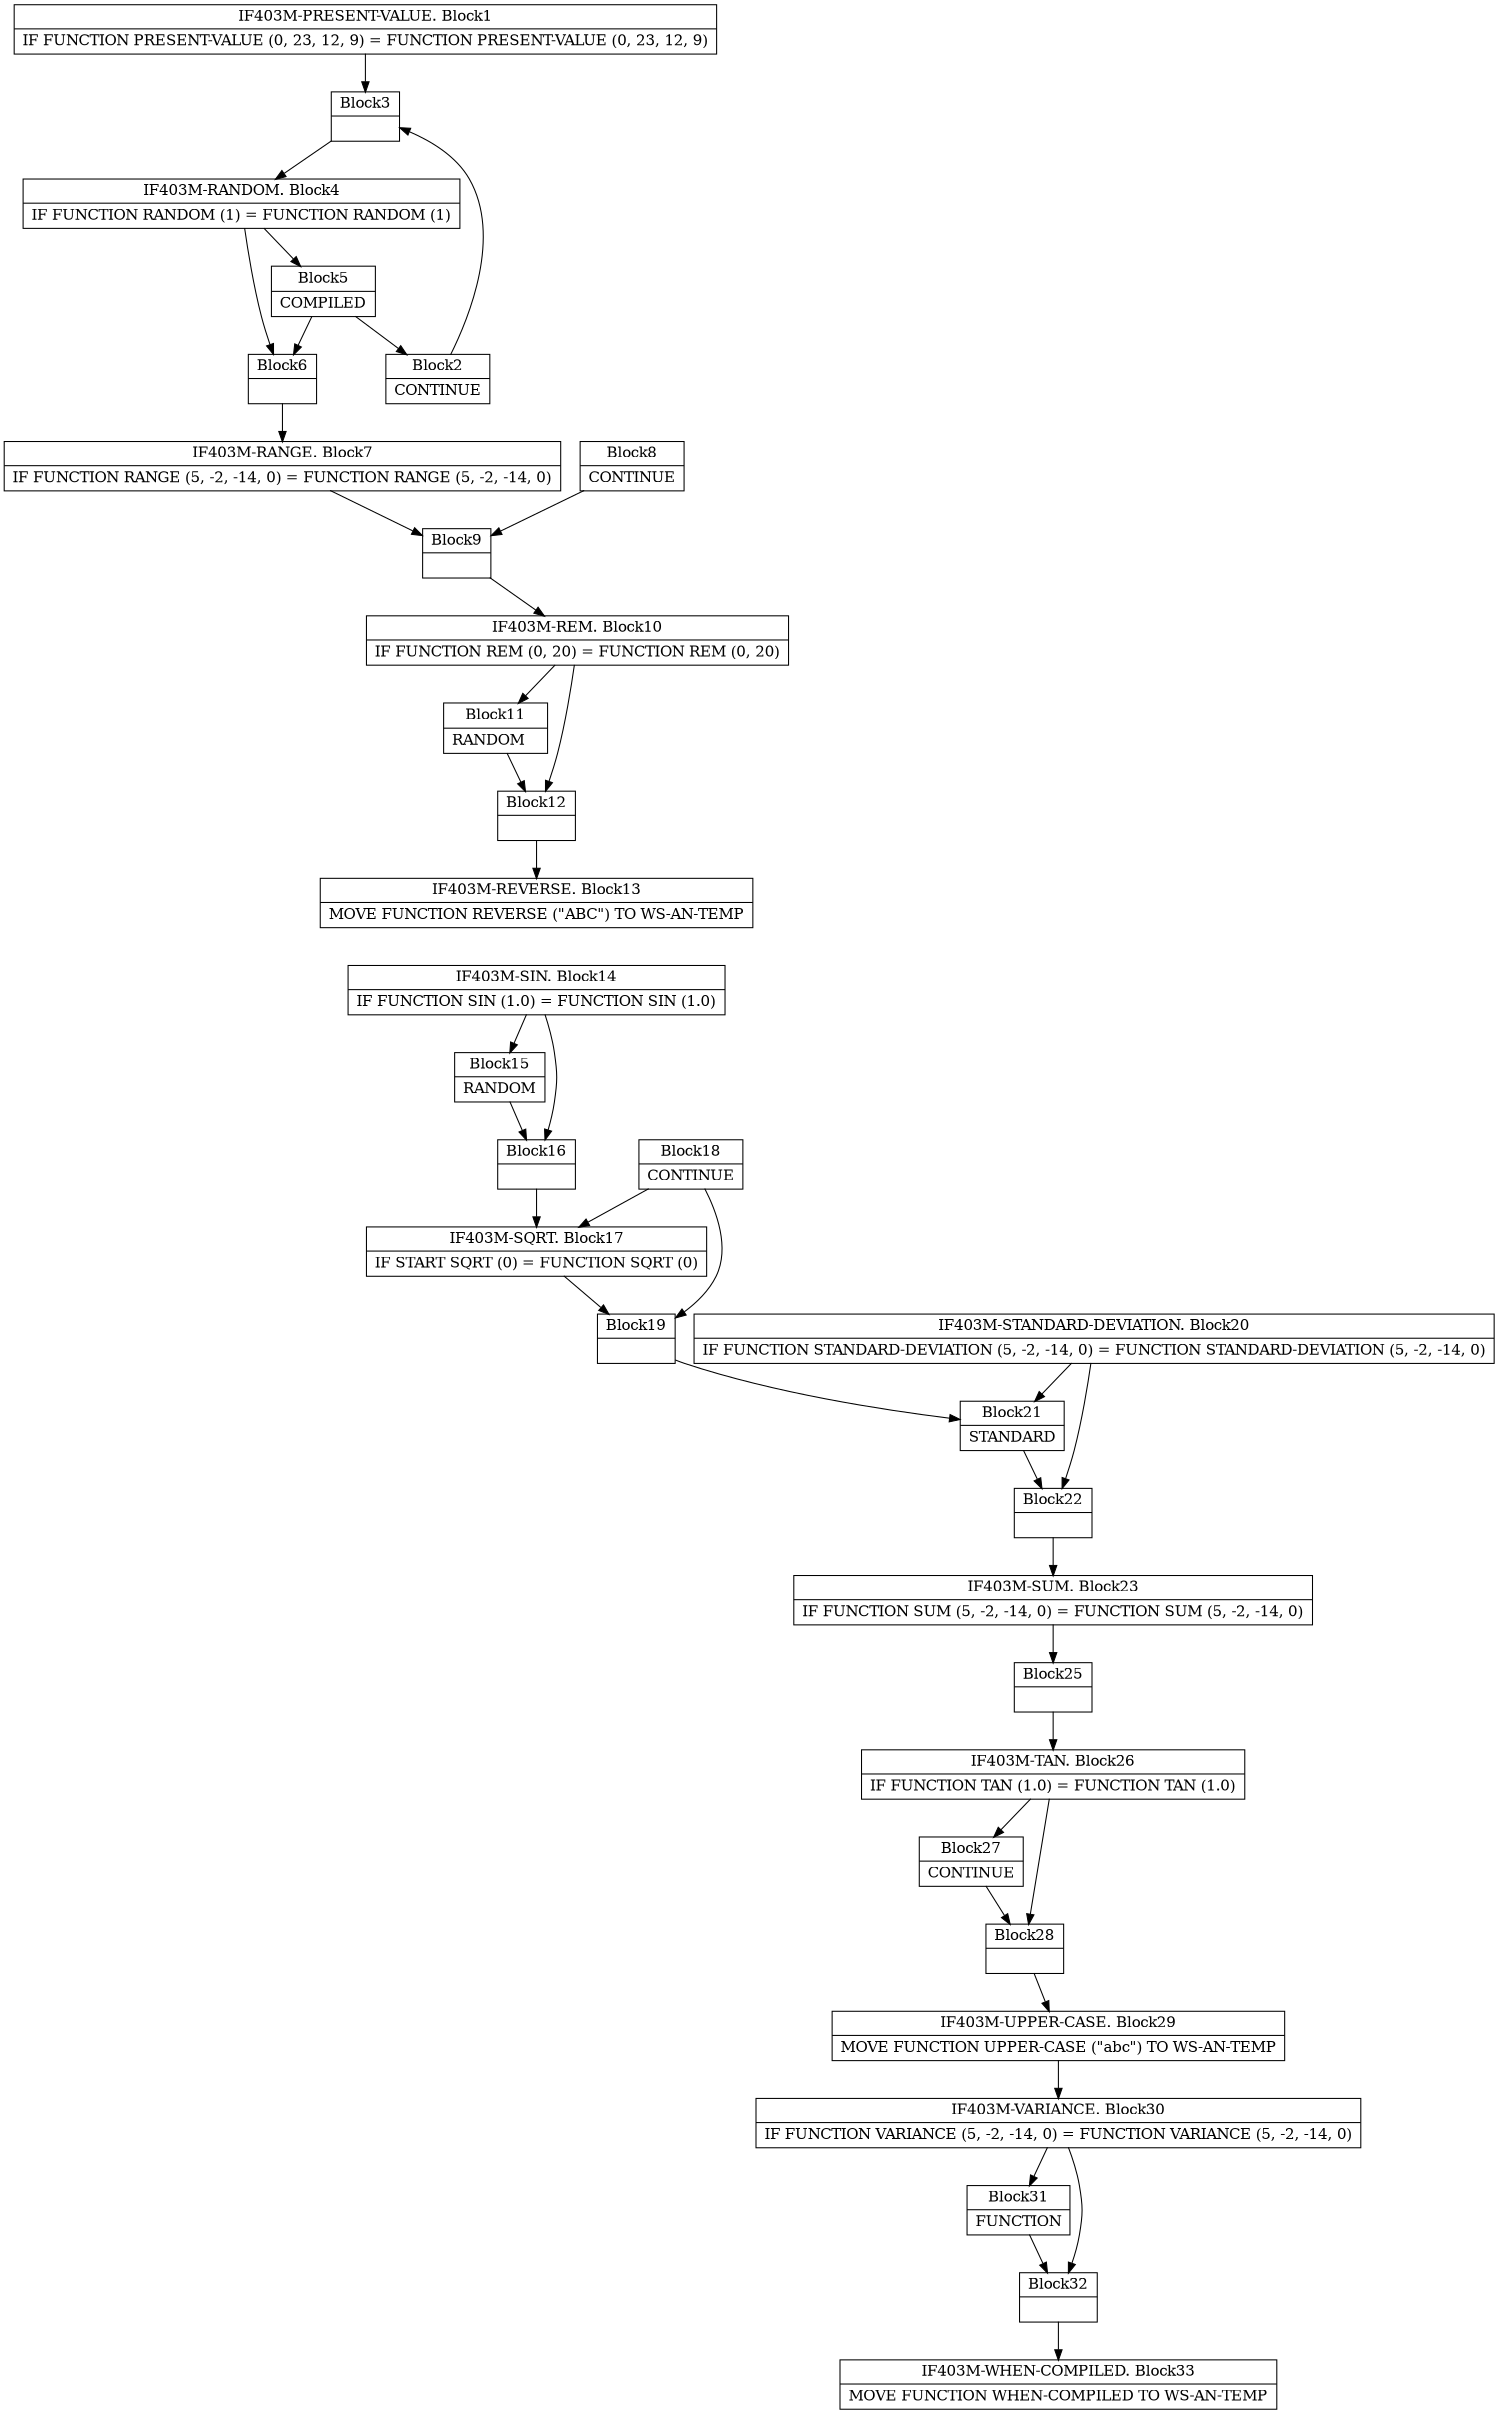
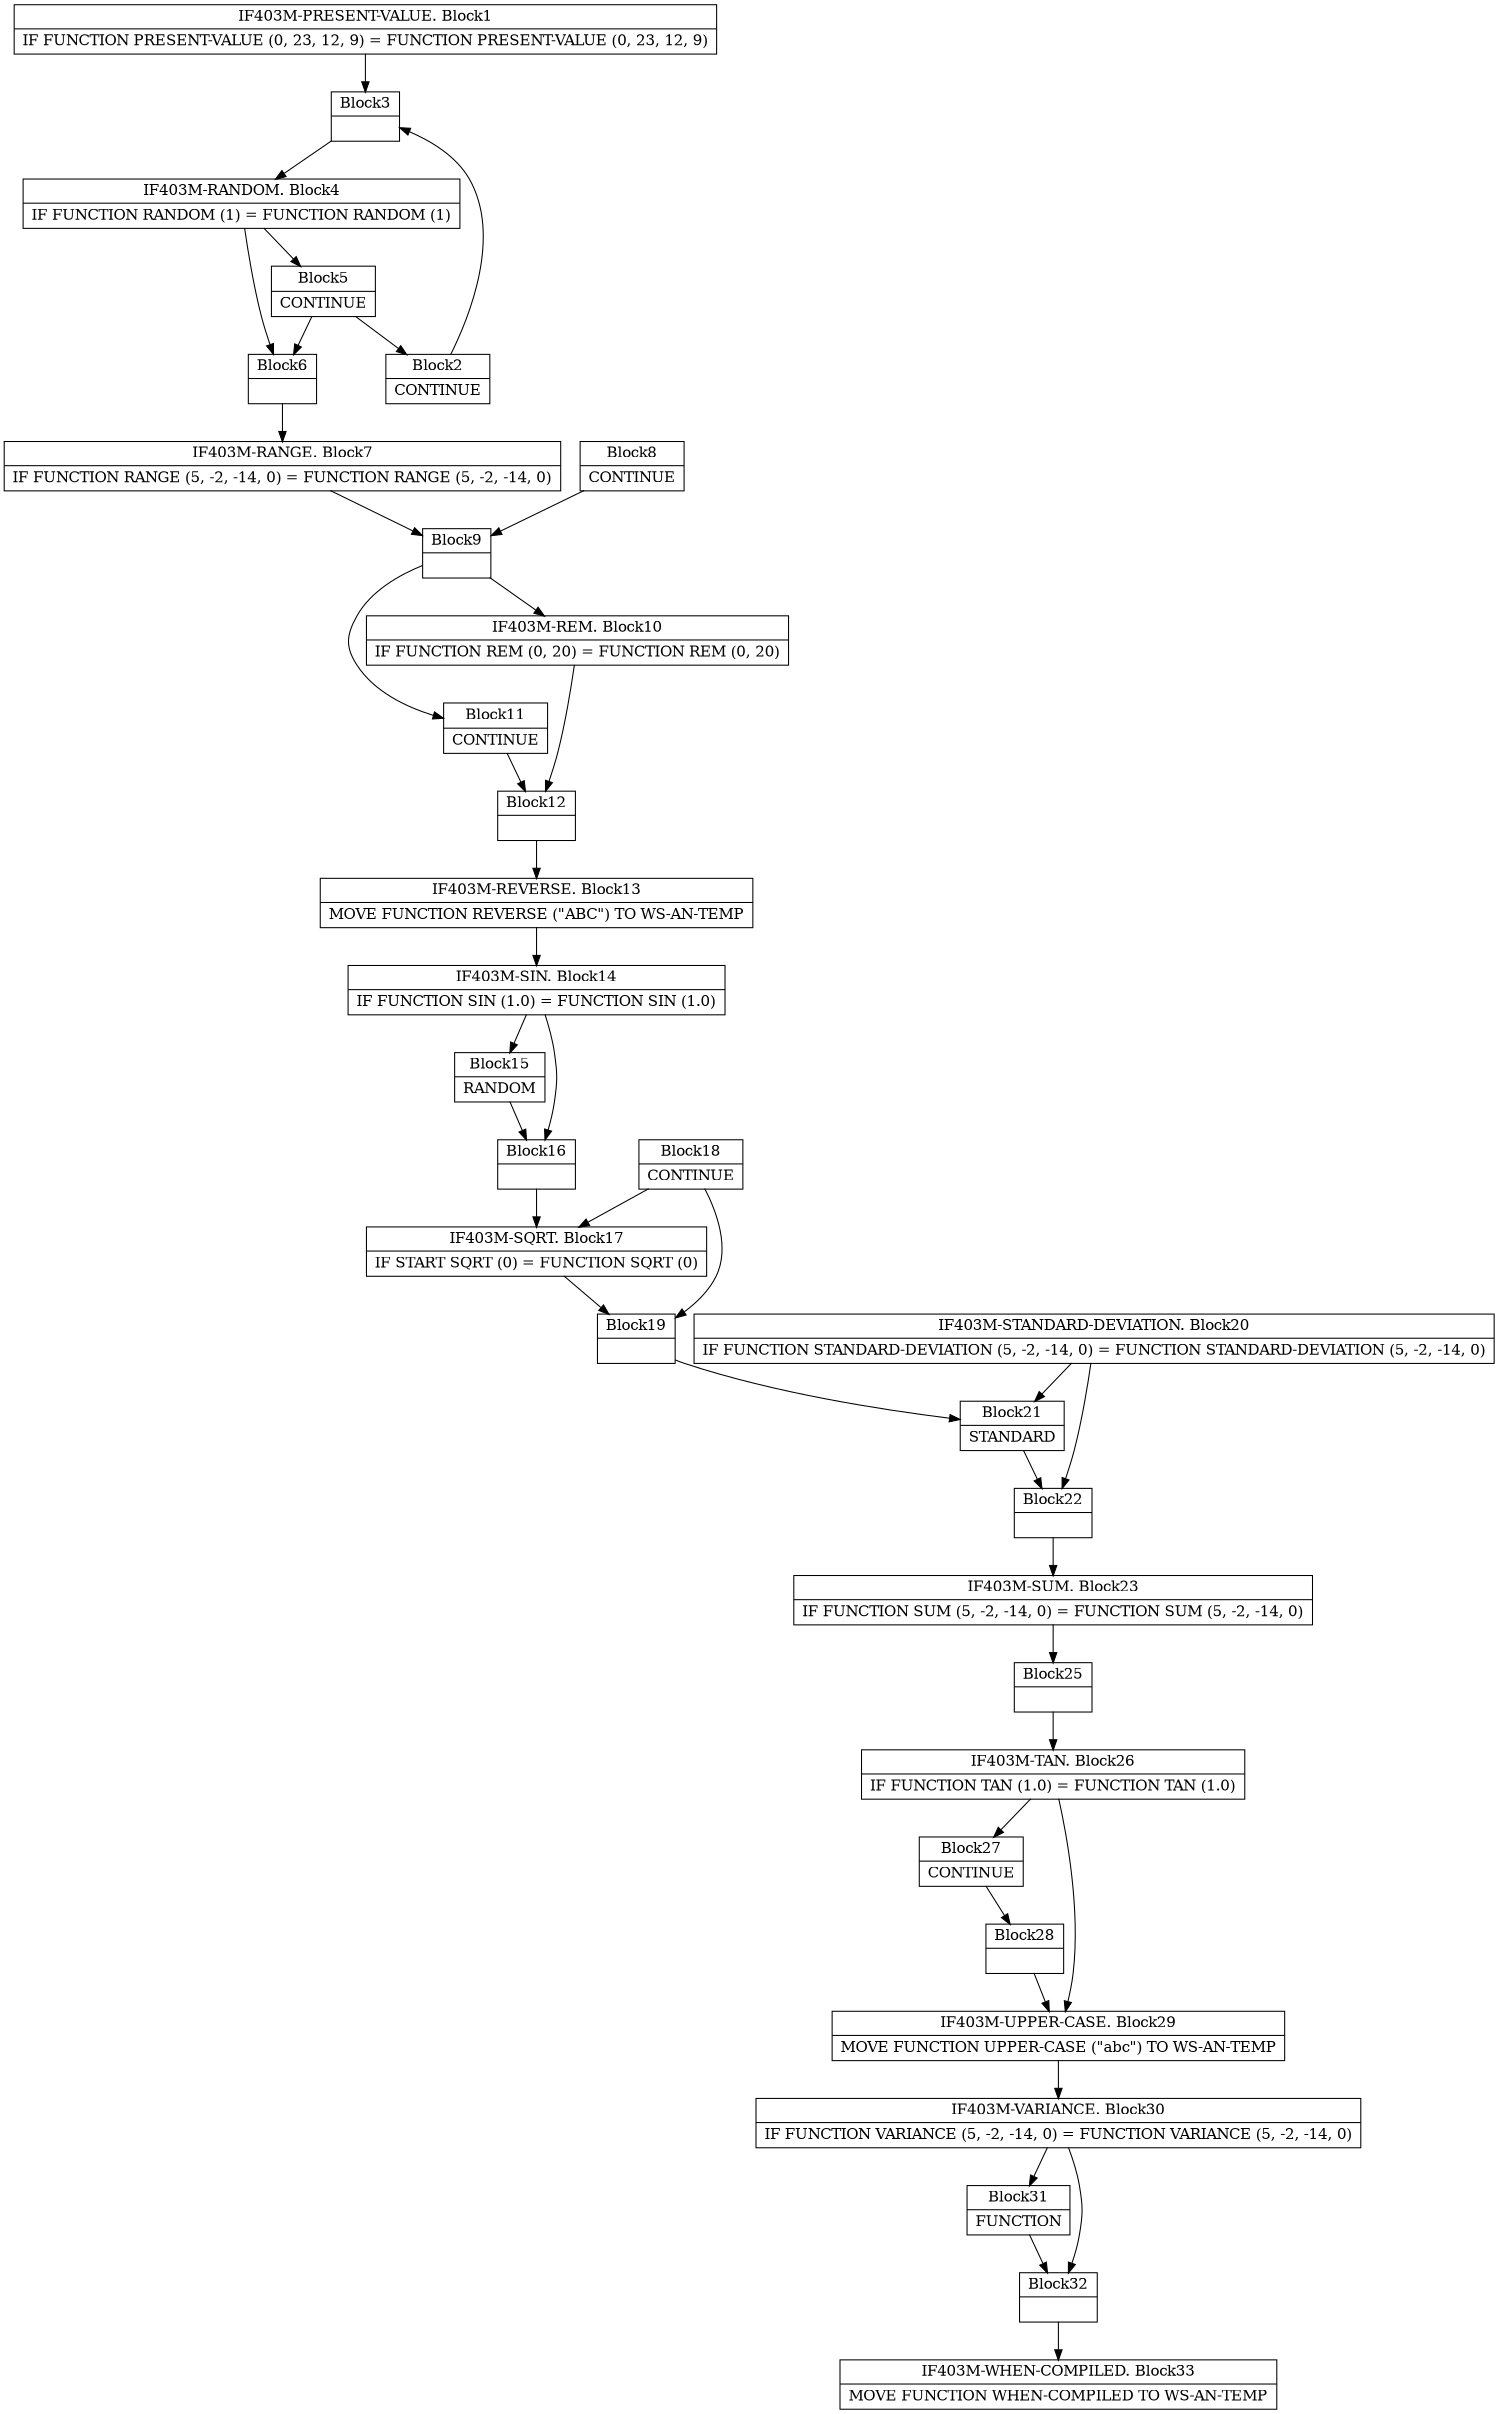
node "Block5": text "COMPILED" -> "CONTINUE"
edge "IF403M-REM. Block10" -> "Block11": now "Block9" -> "Block11"
node "Block11": text "RANDOM" -> "CONTINUE"
edge "IF403M-REVERSE. Block13" -> "IF403M-SIN. Block14": added
edge "IF403M-TAN. Block26" -> "Block28": now "IF403M-TAN. Block26" -> "IF403M-UPPER-CASE. Block29"
